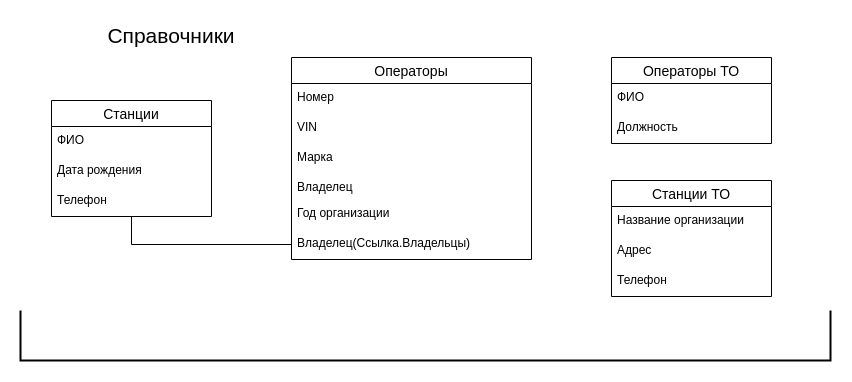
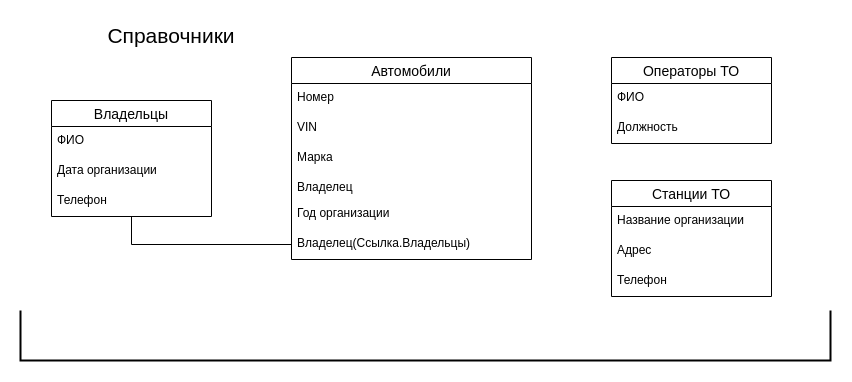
node "Операторы": label "Операторы" -> "Автомобили"
node "Станции": label "Станции" -> "Владельцы"
node "Дата рождения": label "Дата рождения" -> "Дата организации"
